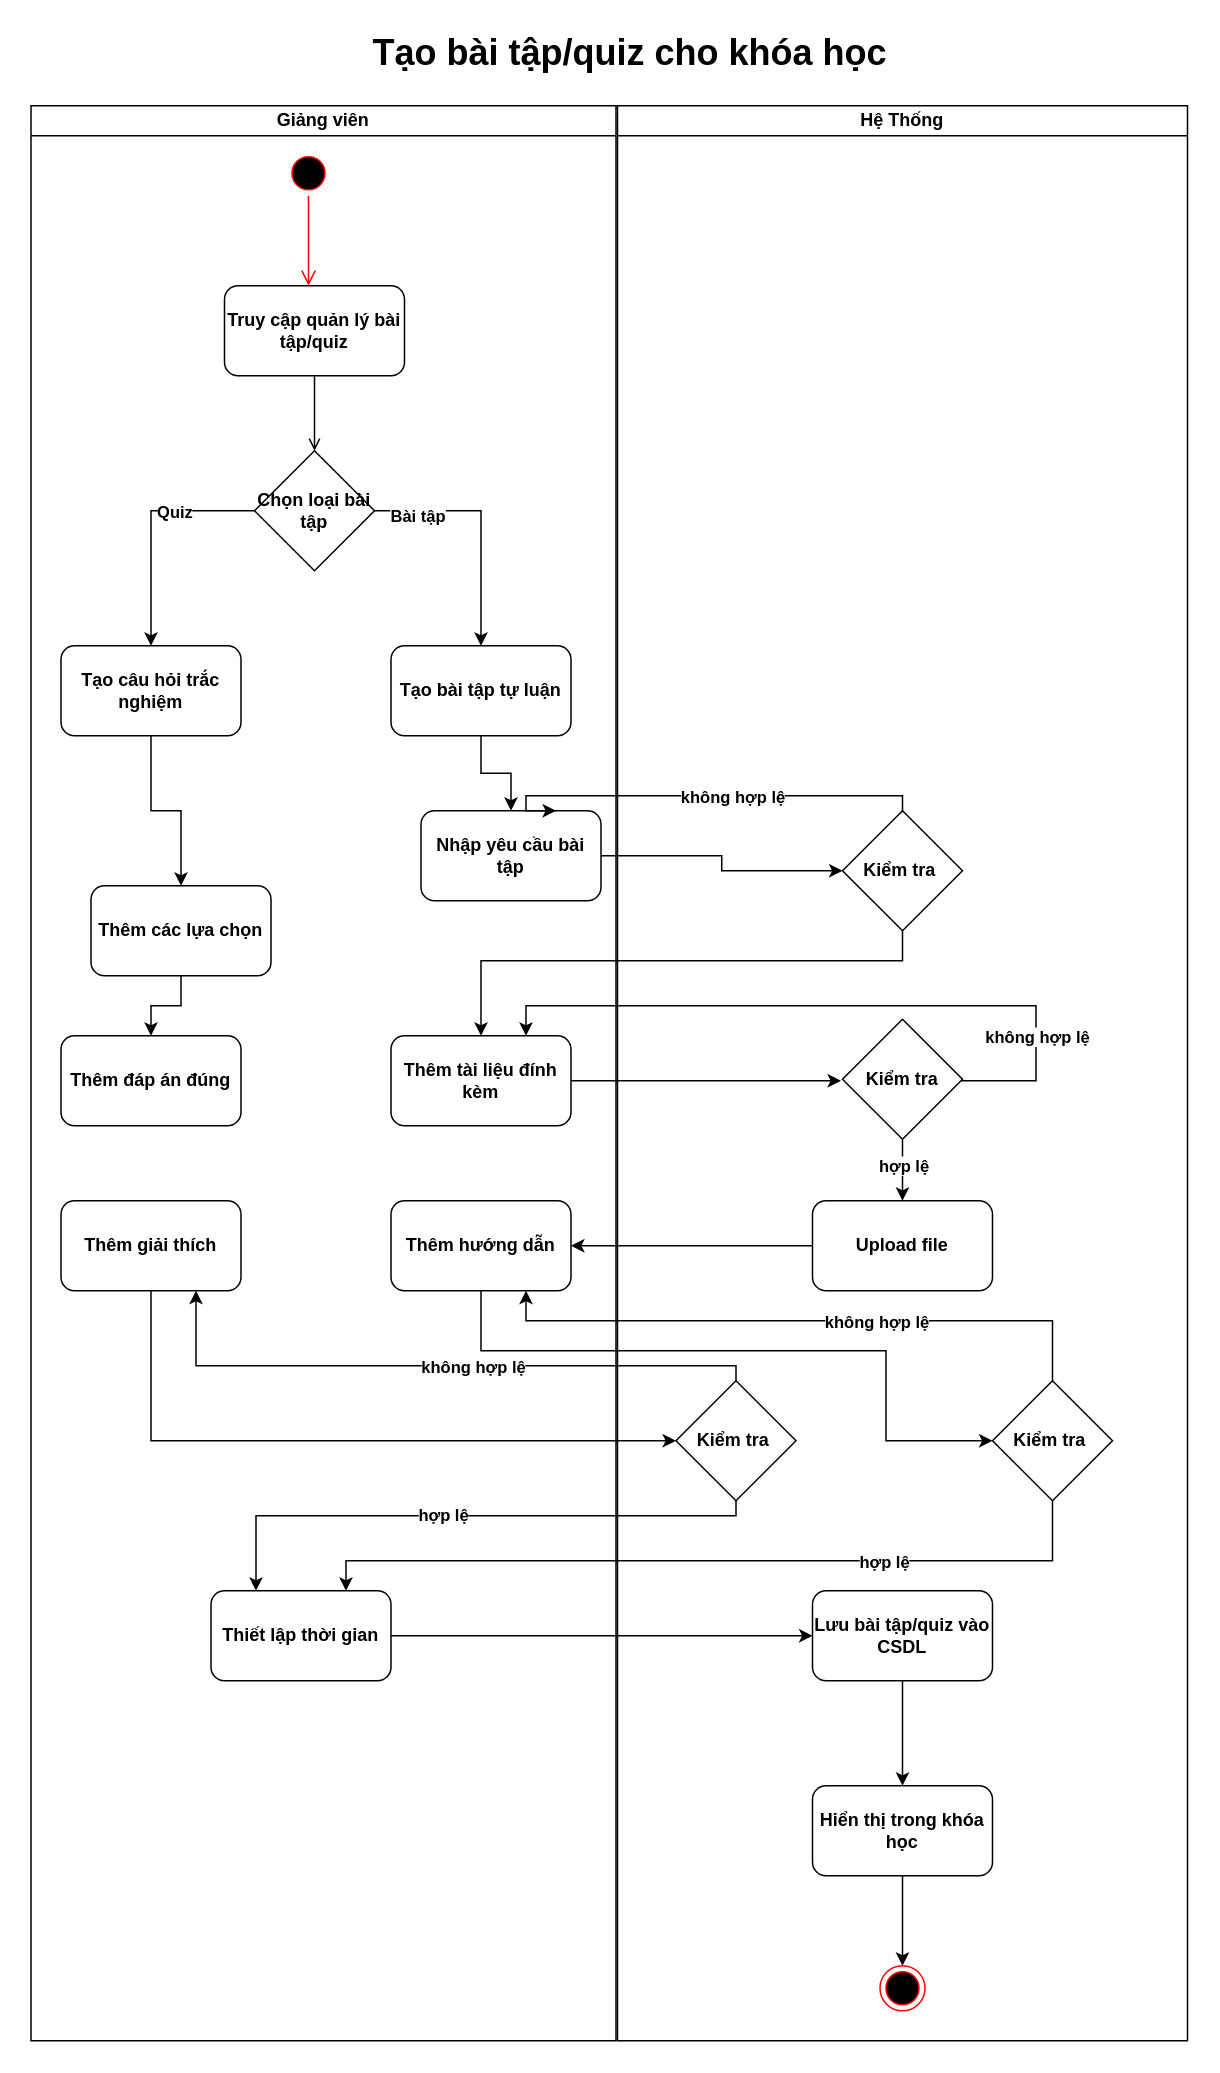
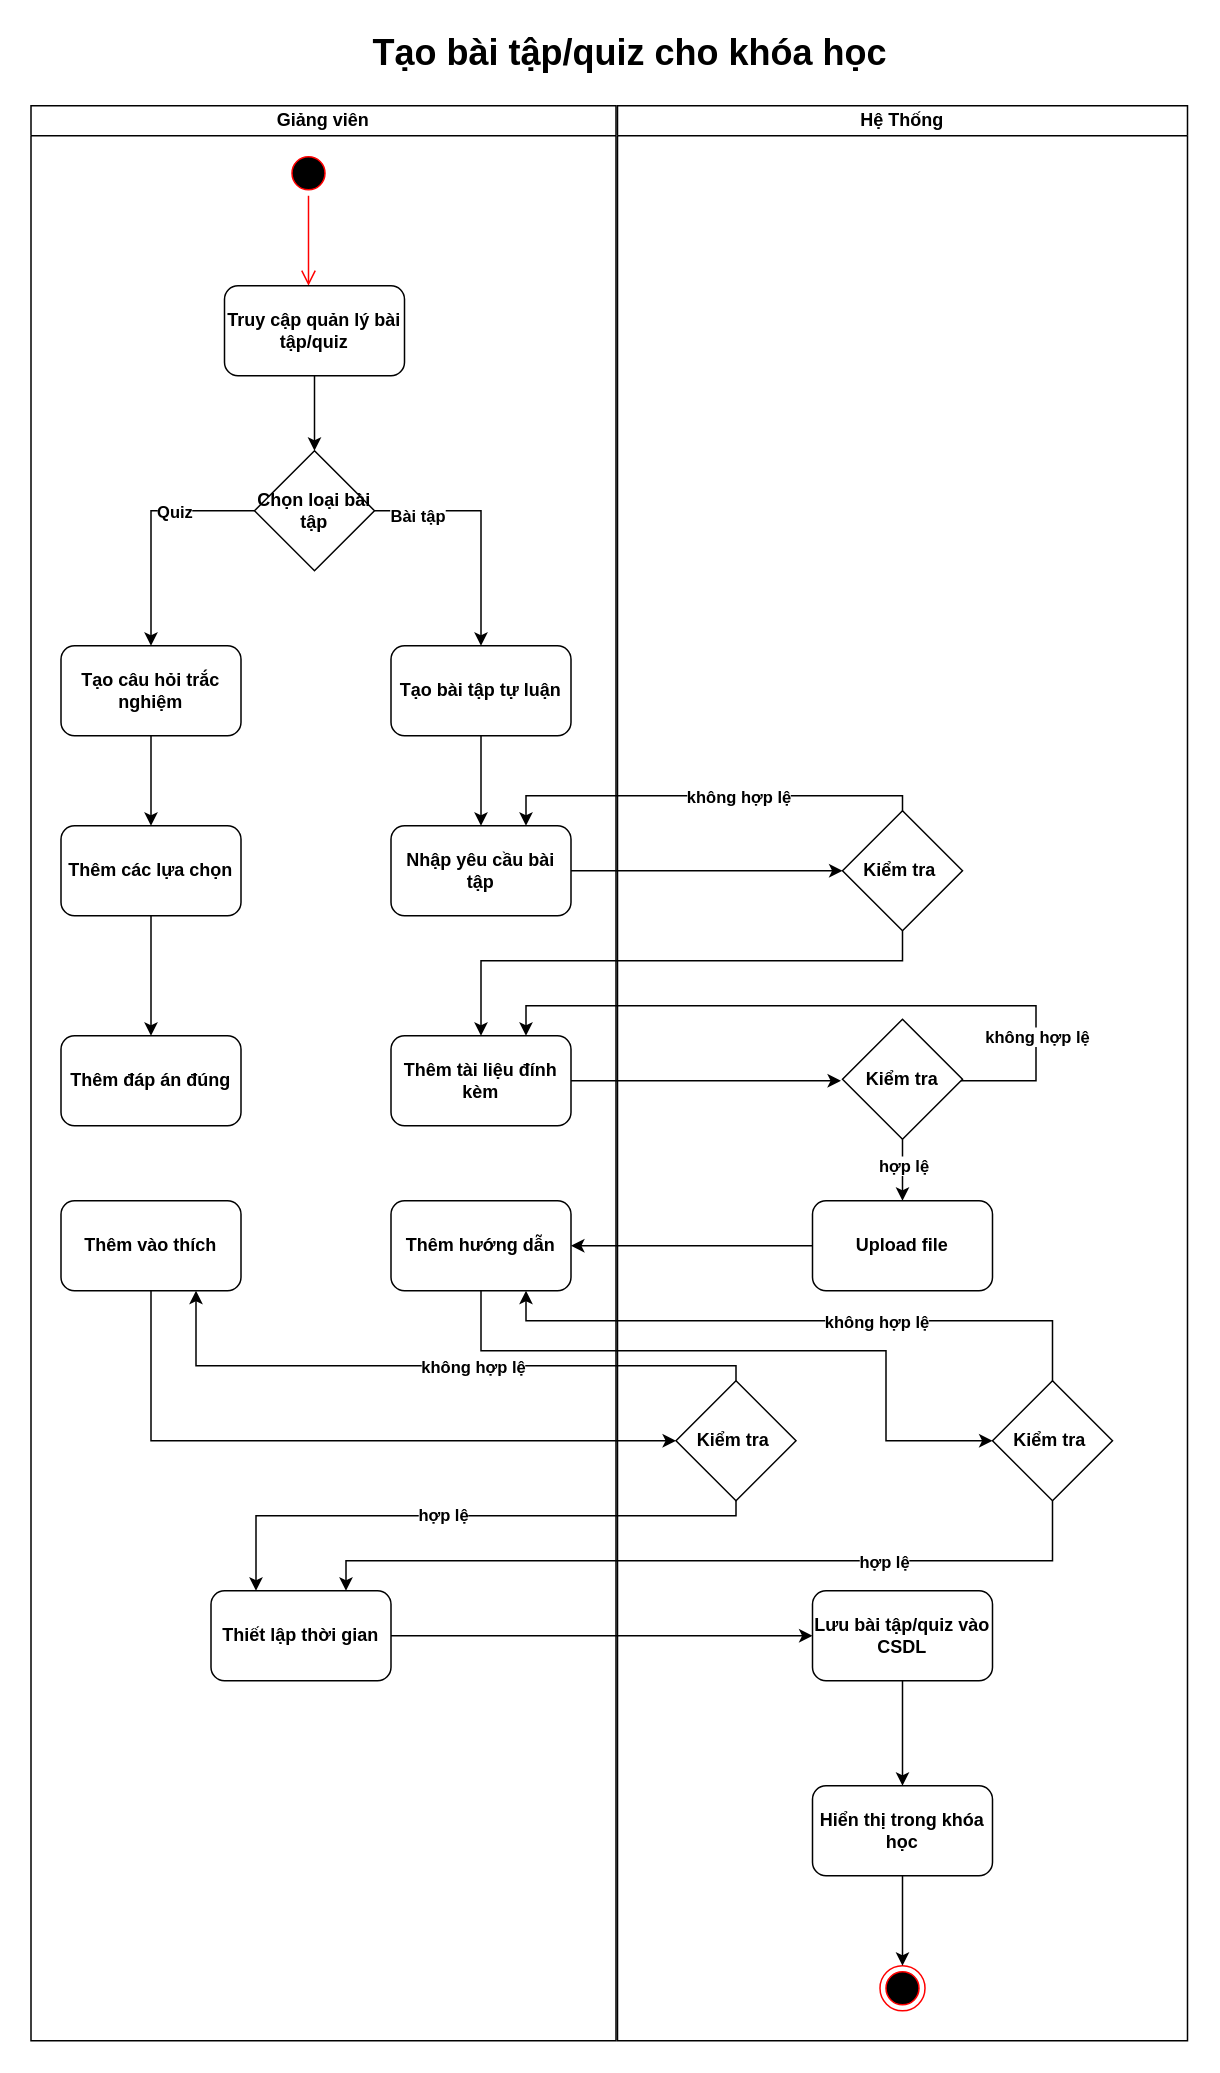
edge "Truy cập quản lý bài tập/quiz" -> "Chọn loại bài tập": arrowhead open -> classic
node "Nhập yêu cầu bài tập": moved (511, 856) -> (481, 871)
node "Thêm các lựa chọn": moved (181, 931) -> (151, 871)
node "Thêm giải thích": label "Thêm giải thích" -> "Thêm vào thích"
